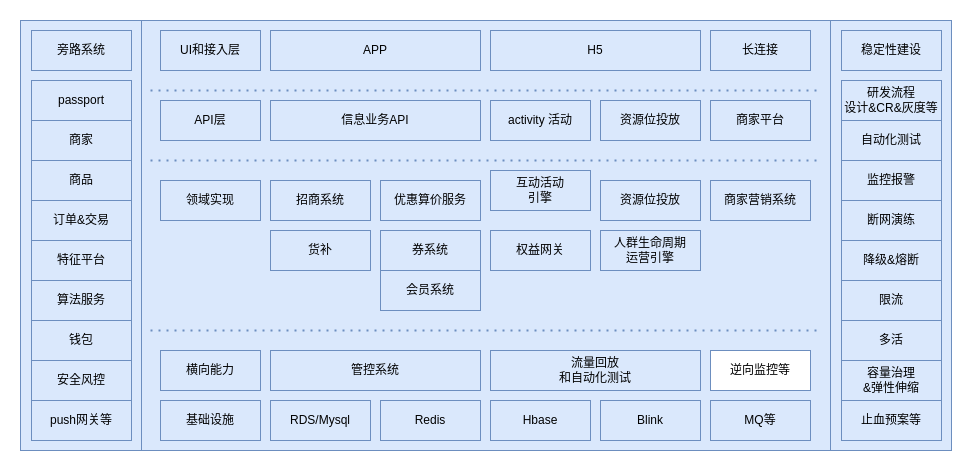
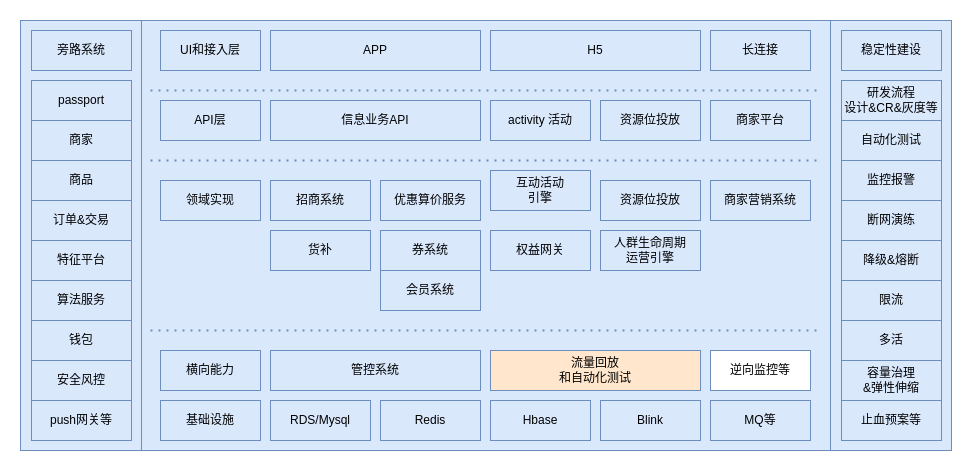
node "流量回放 和自动化测试": fillcolor #dae8fc -> #ffe6cc
